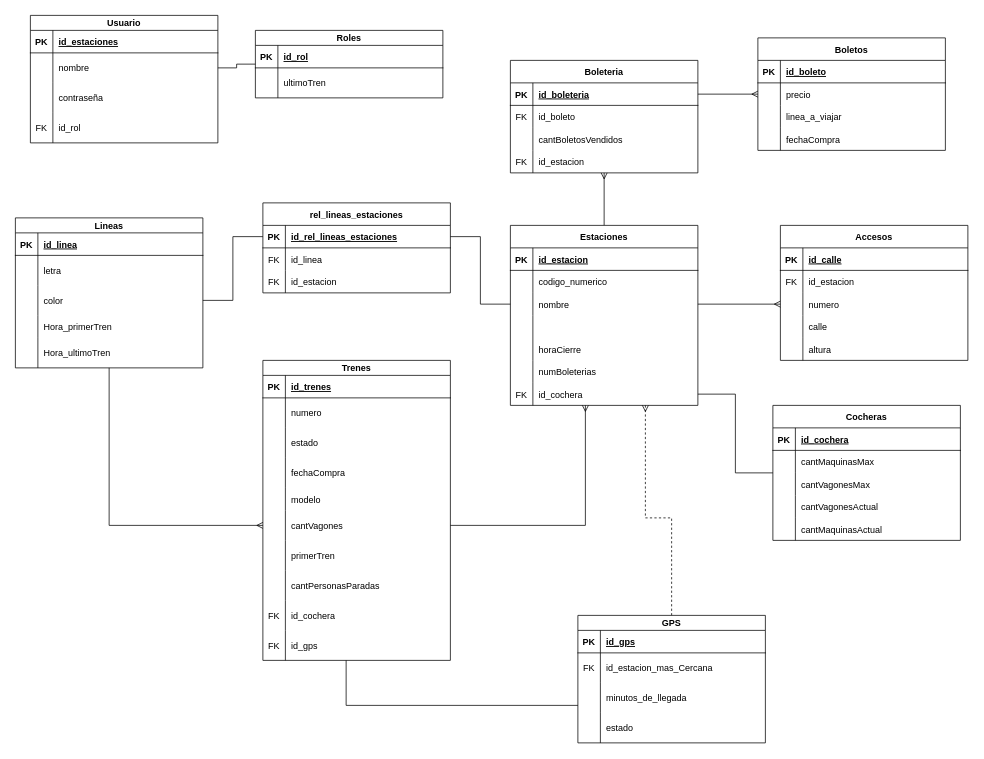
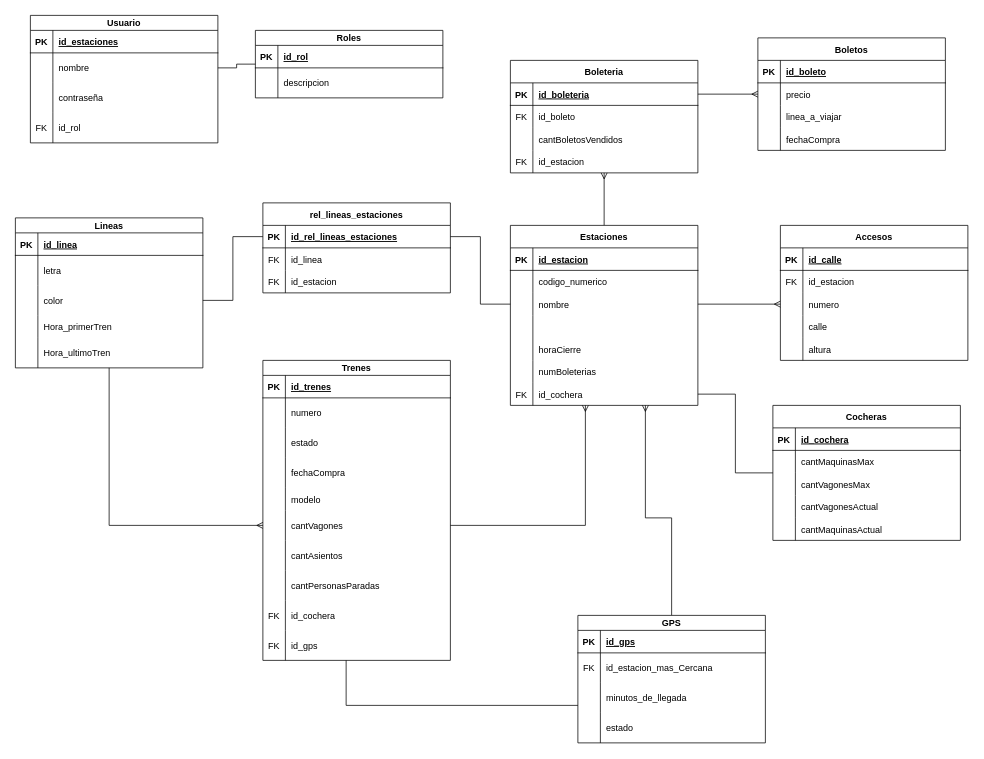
node "ultimoTren": label "ultimoTren" -> "descripcion"
edge "GPS" -> "Estaciones": style dashed -> solid
node "primerTren": label "primerTren" -> "cantAsientos"
